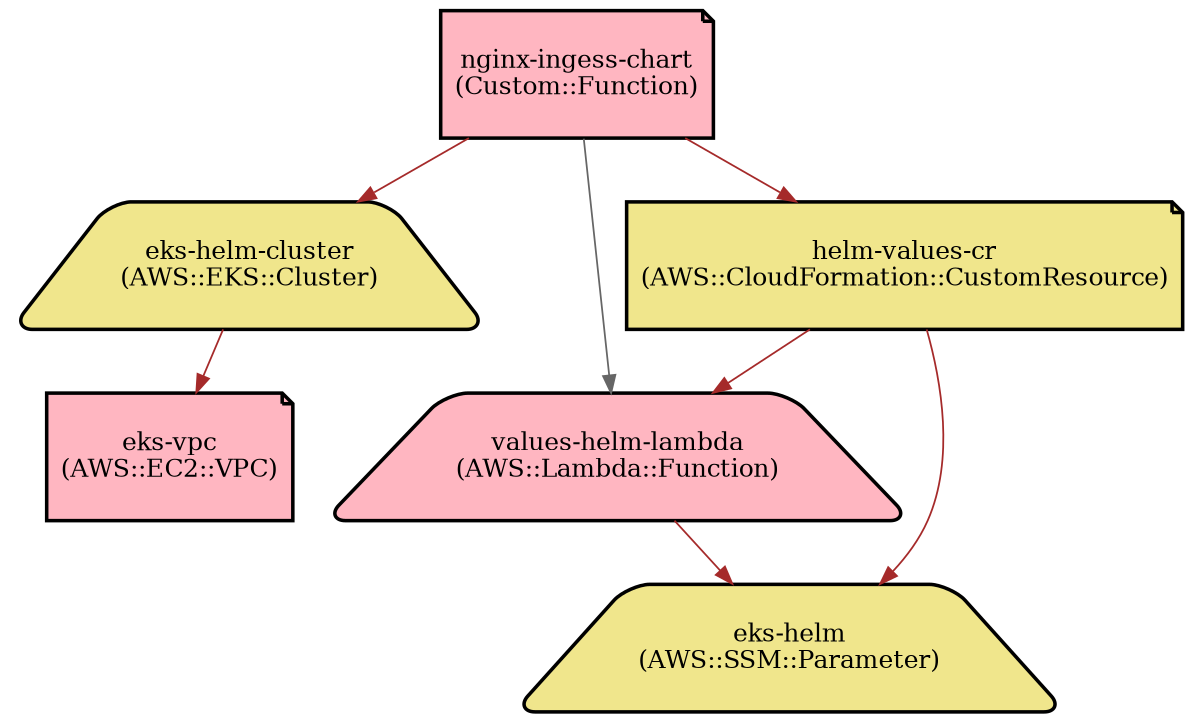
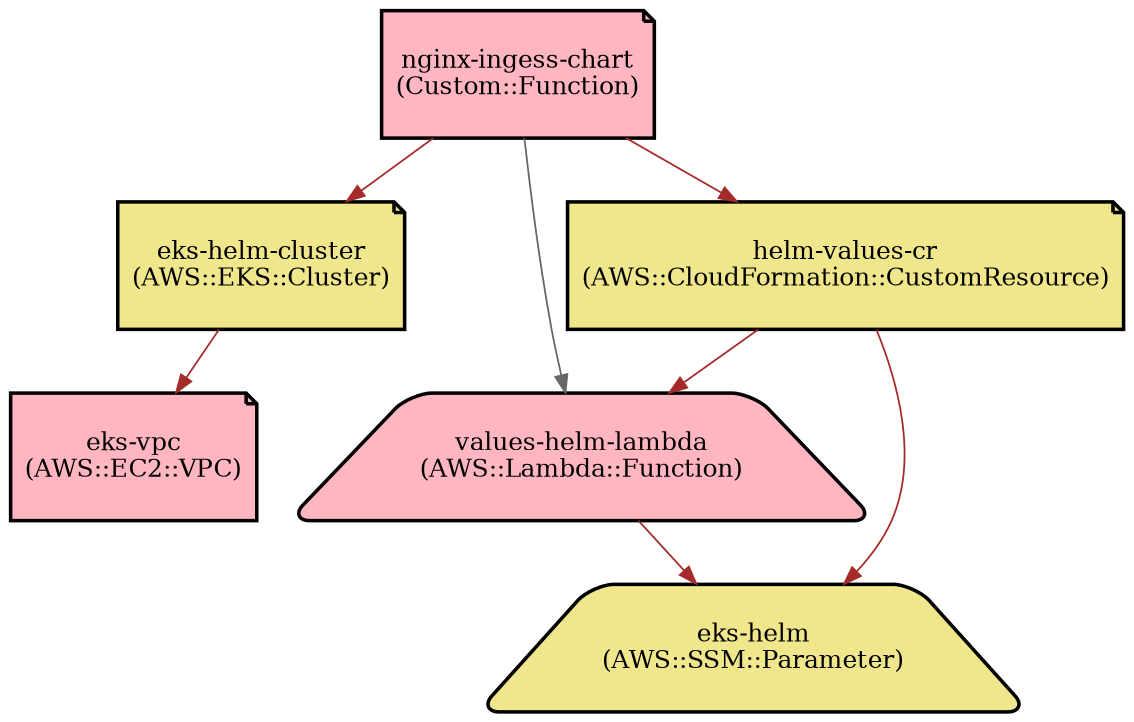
node "eks-helm-cluster (AWS::EKS::Cluster)": shape trapezium -> note
